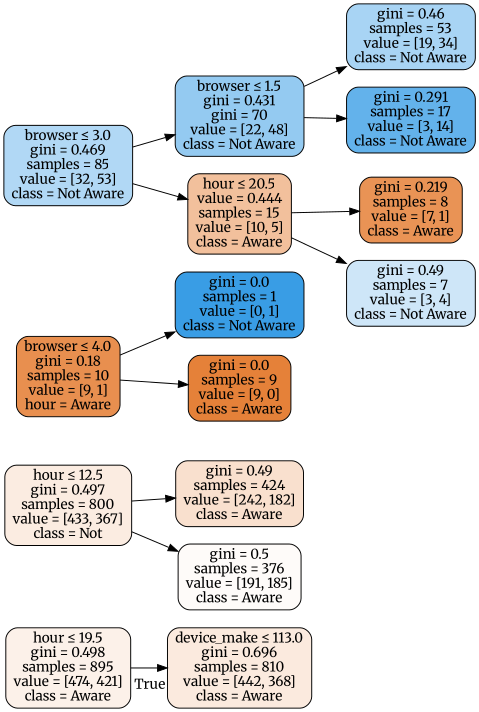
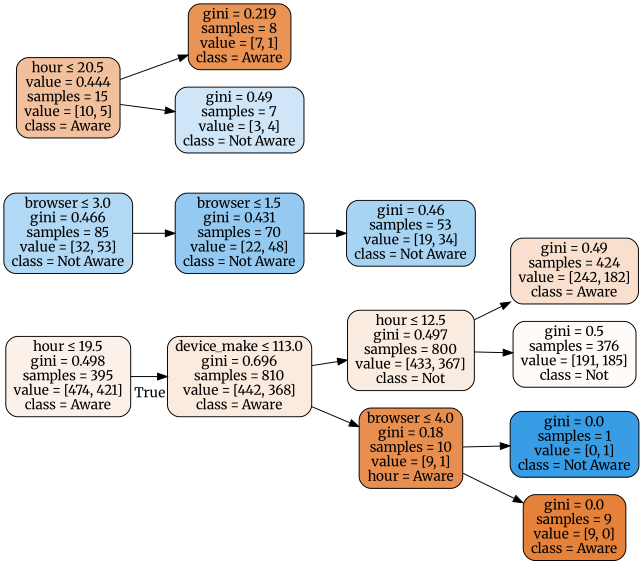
node "browser ≤ 1.5": text "gini = 70" -> "samples = 70"
node "gini = 0.291": removed
node "browser ≤ 3.0": text "gini = 0.469" -> "gini = 0.466"
edge "browser ≤ 3.0" -> "hour ≤ 20.5": removed
edge "device_make ≤ 113.0" -> "hour ≤ 12.5": added
edge "device_make ≤ 113.0" -> "browser ≤ 4.0": added
node "gini = 0.5": text "class = Aware" -> "class = Not"
node "hour ≤ 19.5": text "samples = 895" -> "samples = 395"
